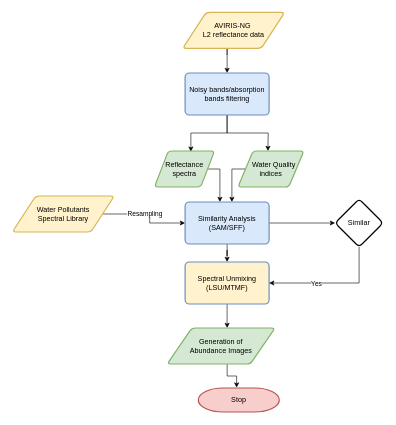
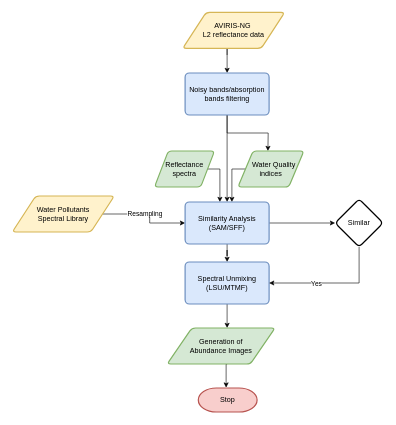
edge "Noisy bands/absorption bands filtering" -> "Reflectance spectra": now "Noisy bands/absorption bands filtering" -> "Similarity Analysis (SAM/SFF)"
node "Spectral Unmixing (LSU/MTMF)": fillcolor #fff2cc -> #dae8fc
node "Stop": size 81x24 -> 59x24
